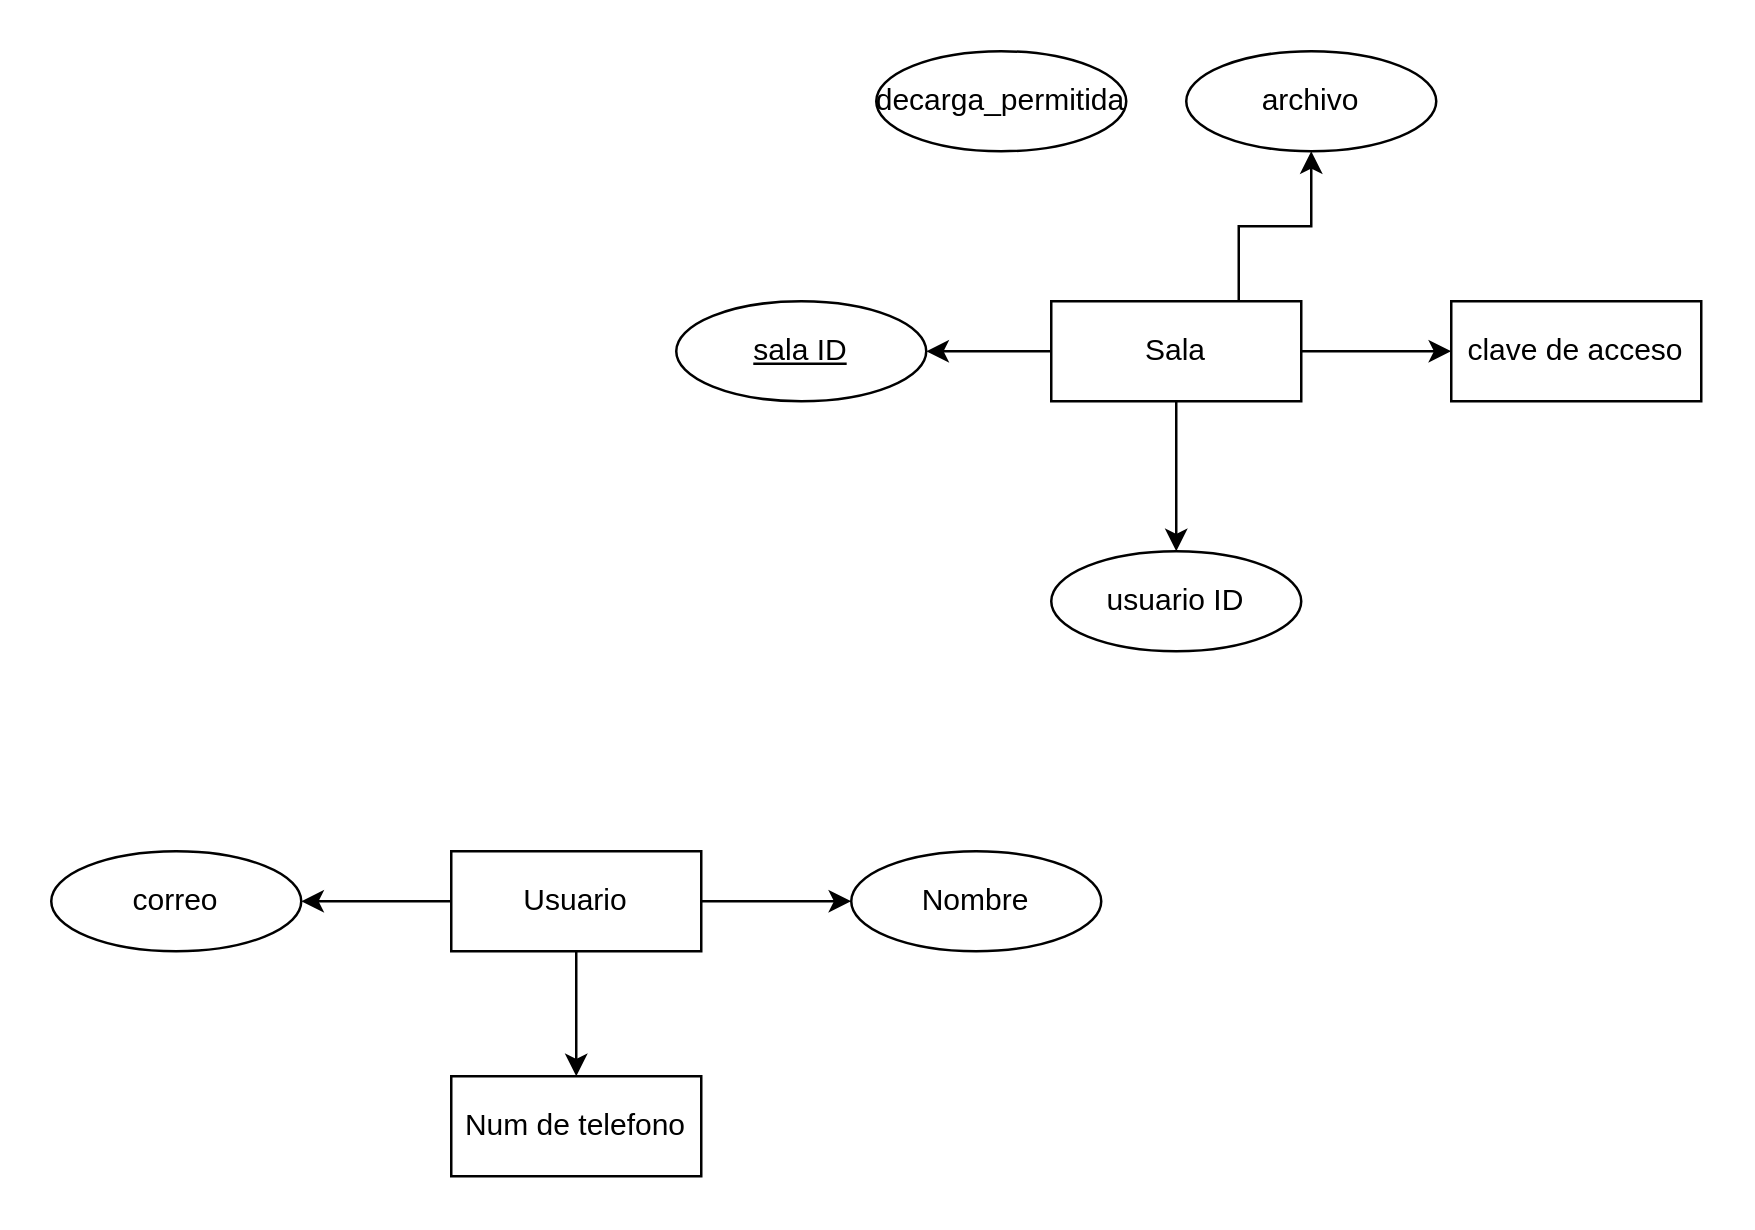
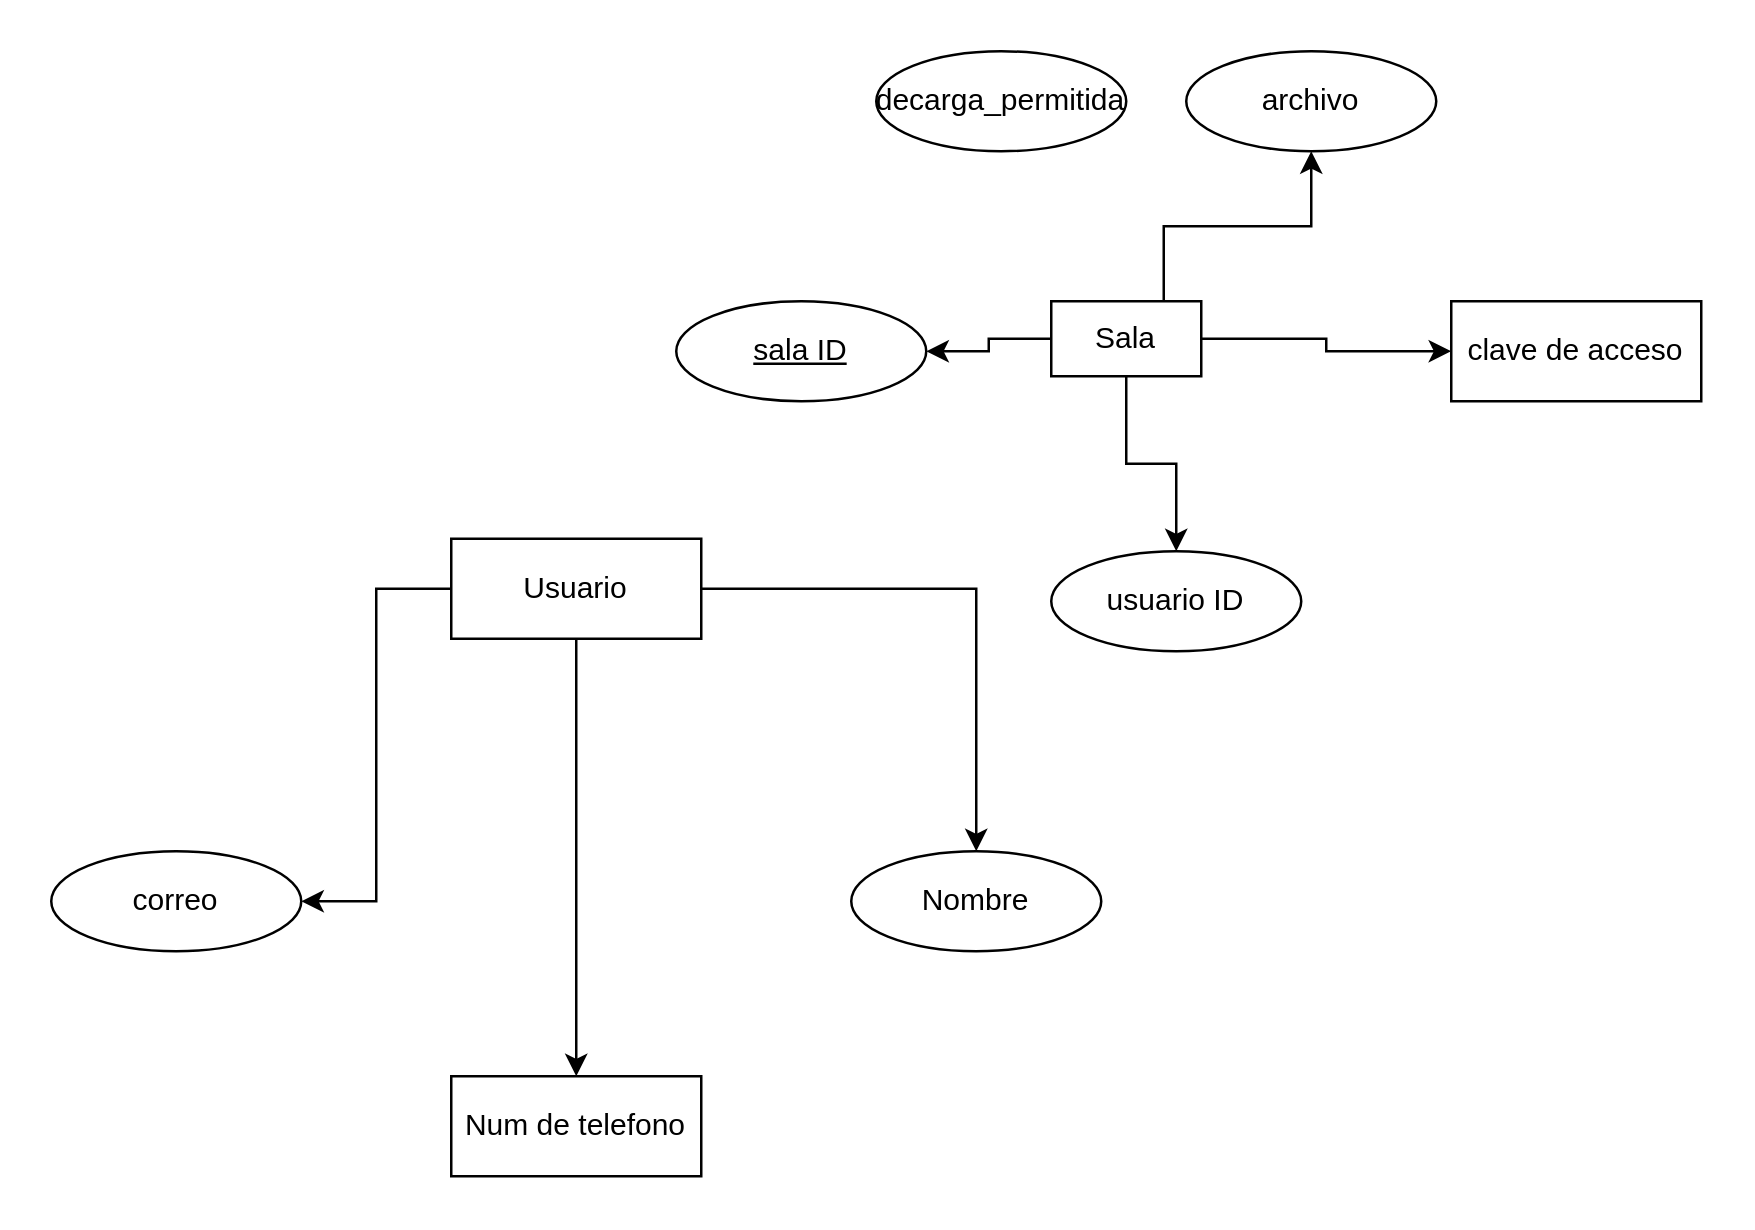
node "Sala": size 250x100 -> 150x75
node "Usuario": moved (576, 901) -> (576, 589)
